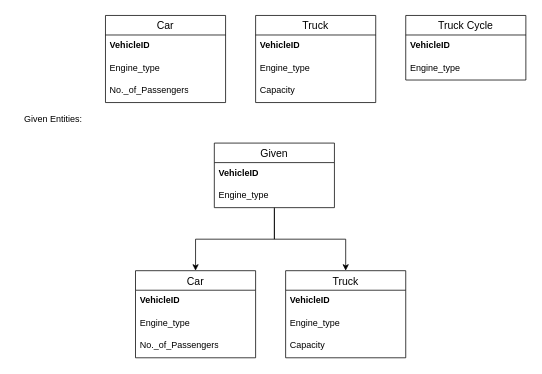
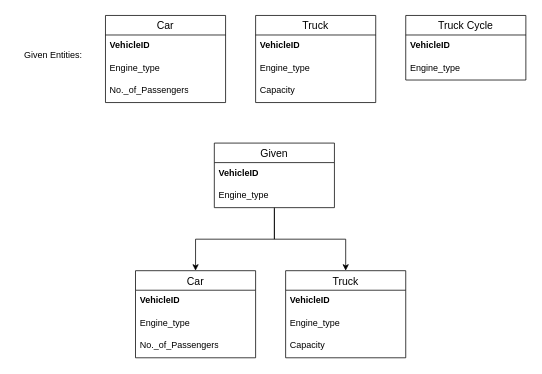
node "Given Entities:": moved (53, 119) -> (53, 55)
